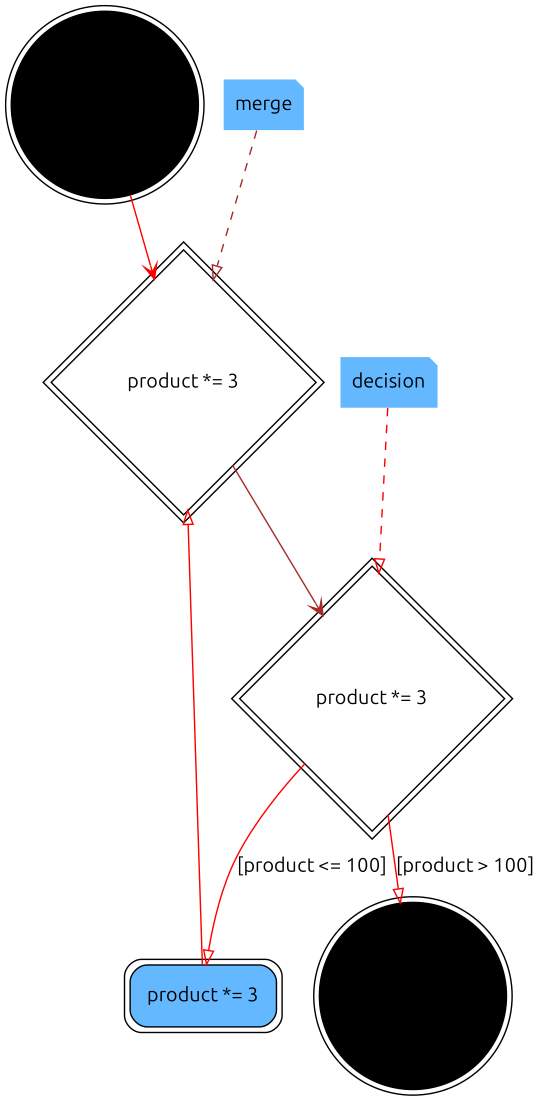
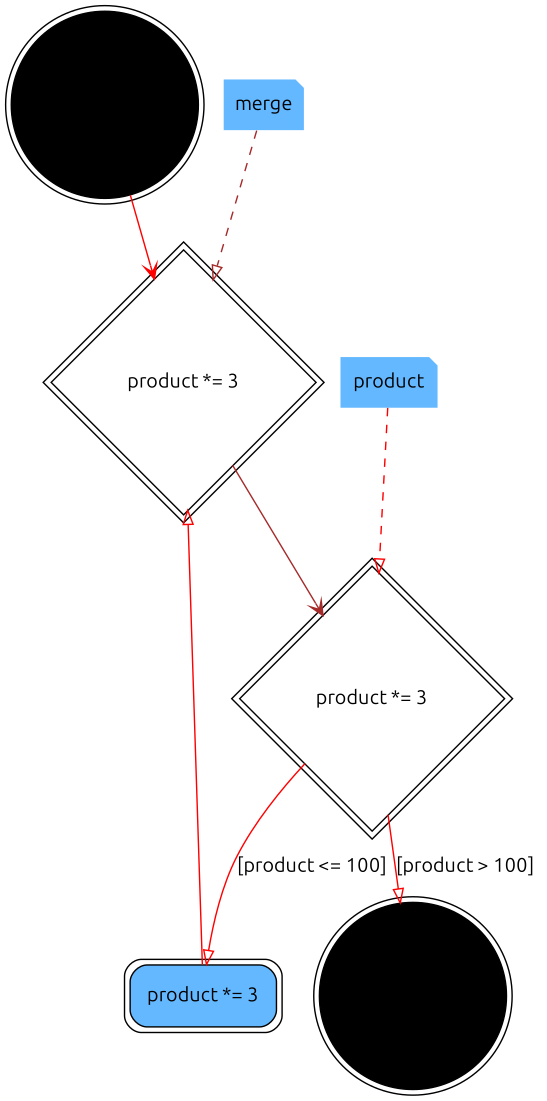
node "decision": label "decision" -> "product"
